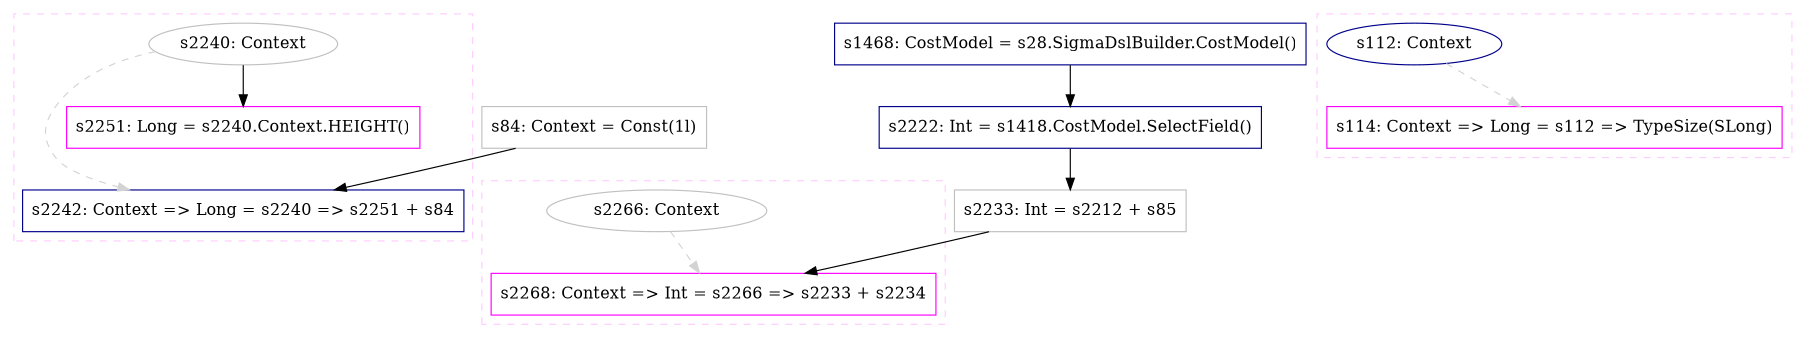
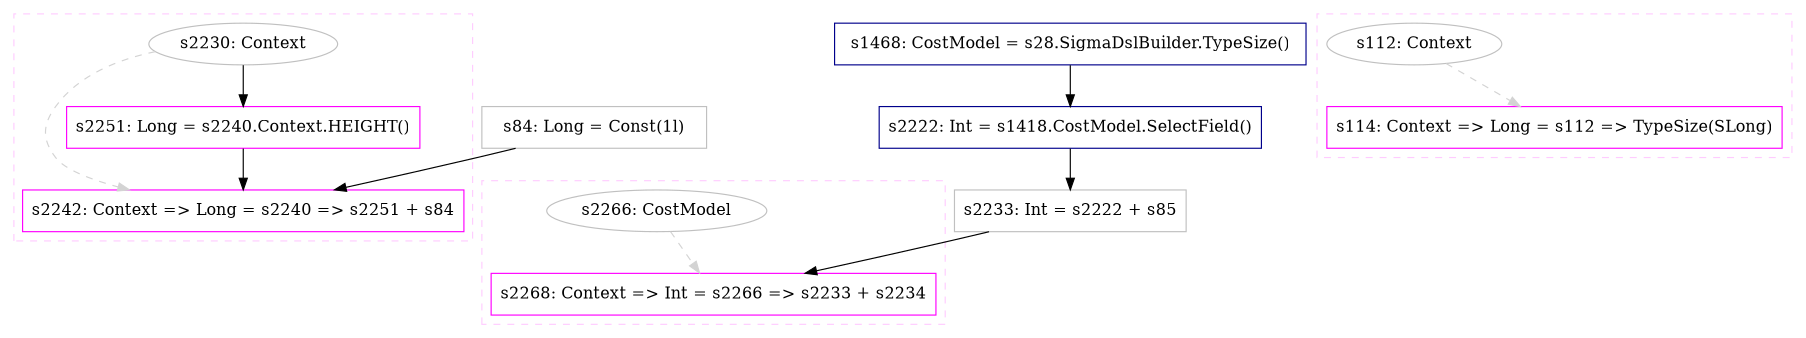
node "s2240: Context": label "s2240: Context" -> "s2230: Context"
node "s1468: CostModel = s28.SigmaDslBuilder.CostModel()": label "s1468: CostModel = s28.SigmaDslBuilder.CostModel()" -> "s1468: CostModel = s28.SigmaDslBuilder.TypeSize()"
node "s112: Context": color darkblue -> gray
node "s84: Context = Const(1l)": label "s84: Context = Const(1l)" -> "s84: Long = Const(1l)"
edge "s2251: Long = s2240.Context.HEIGHT()" -> "s2242: Context => Long = s2240 => s2251 + s84": added
node "s2242: Context => Long = s2240 => s2251 + s84": color darkblue -> magenta
node "s2266: Context": label "s2266: Context" -> "s2266: CostModel"
node "s2233: Int = s2212 + s85": label "s2233: Int = s2212 + s85" -> "s2233: Int = s2222 + s85"
